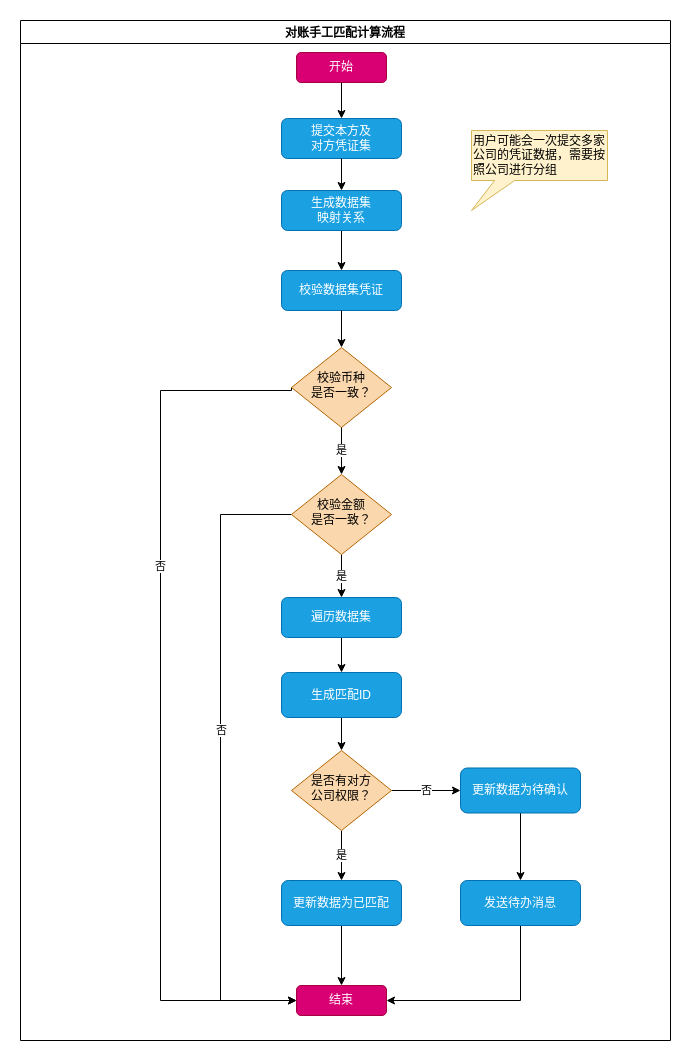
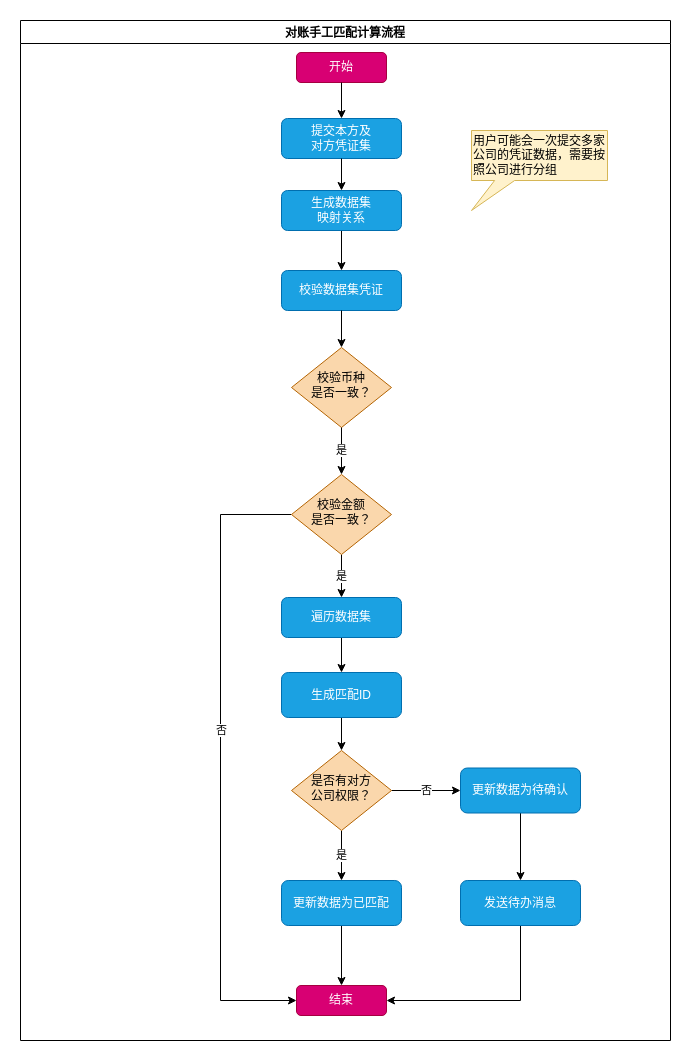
edge "校验币种 是否一致？" -> "结束": removed, label "否"
